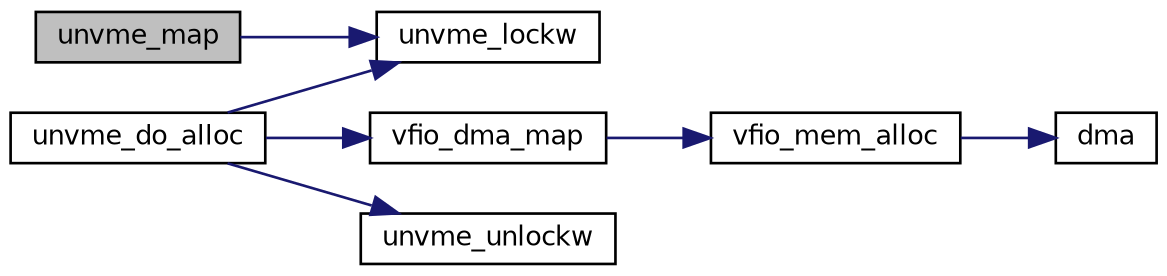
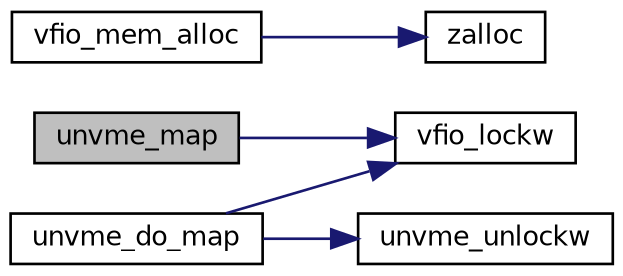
node "unvme_lockw": label "unvme_lockw" -> "vfio_lockw"
node "unvme_do_alloc": label "unvme_do_alloc" -> "unvme_do_map"
node "vfio_dma_map": removed
node "dma": label "dma" -> "zalloc"
